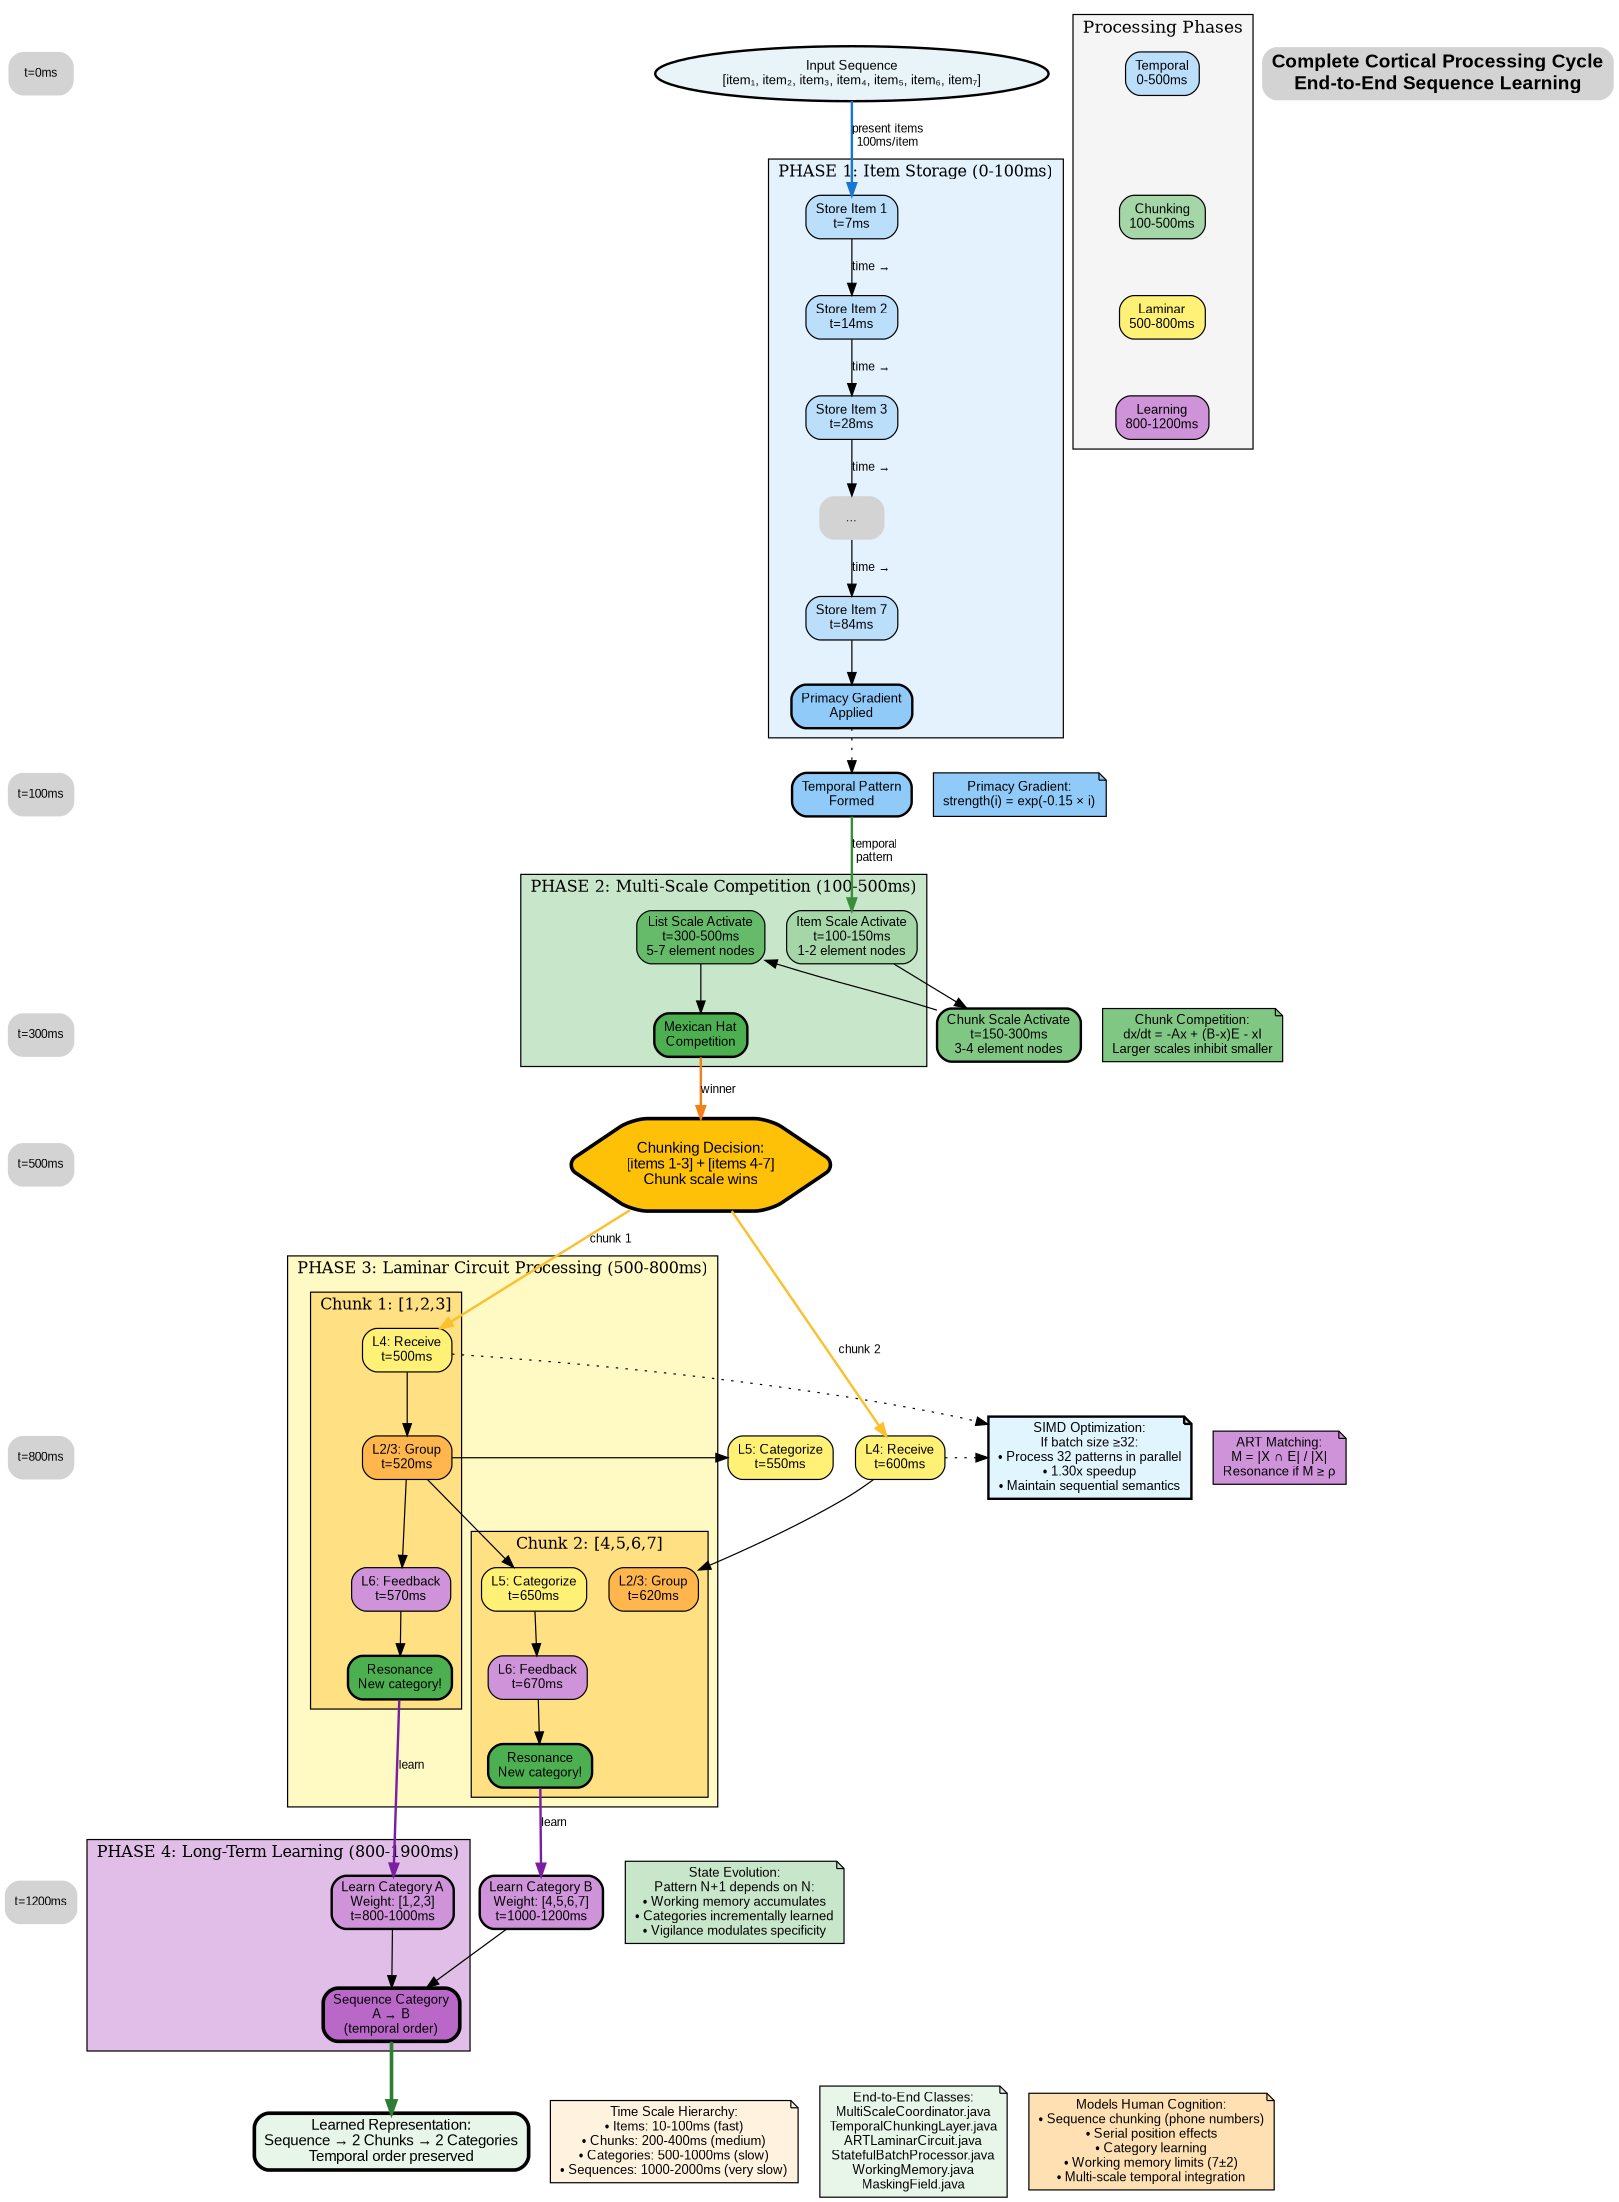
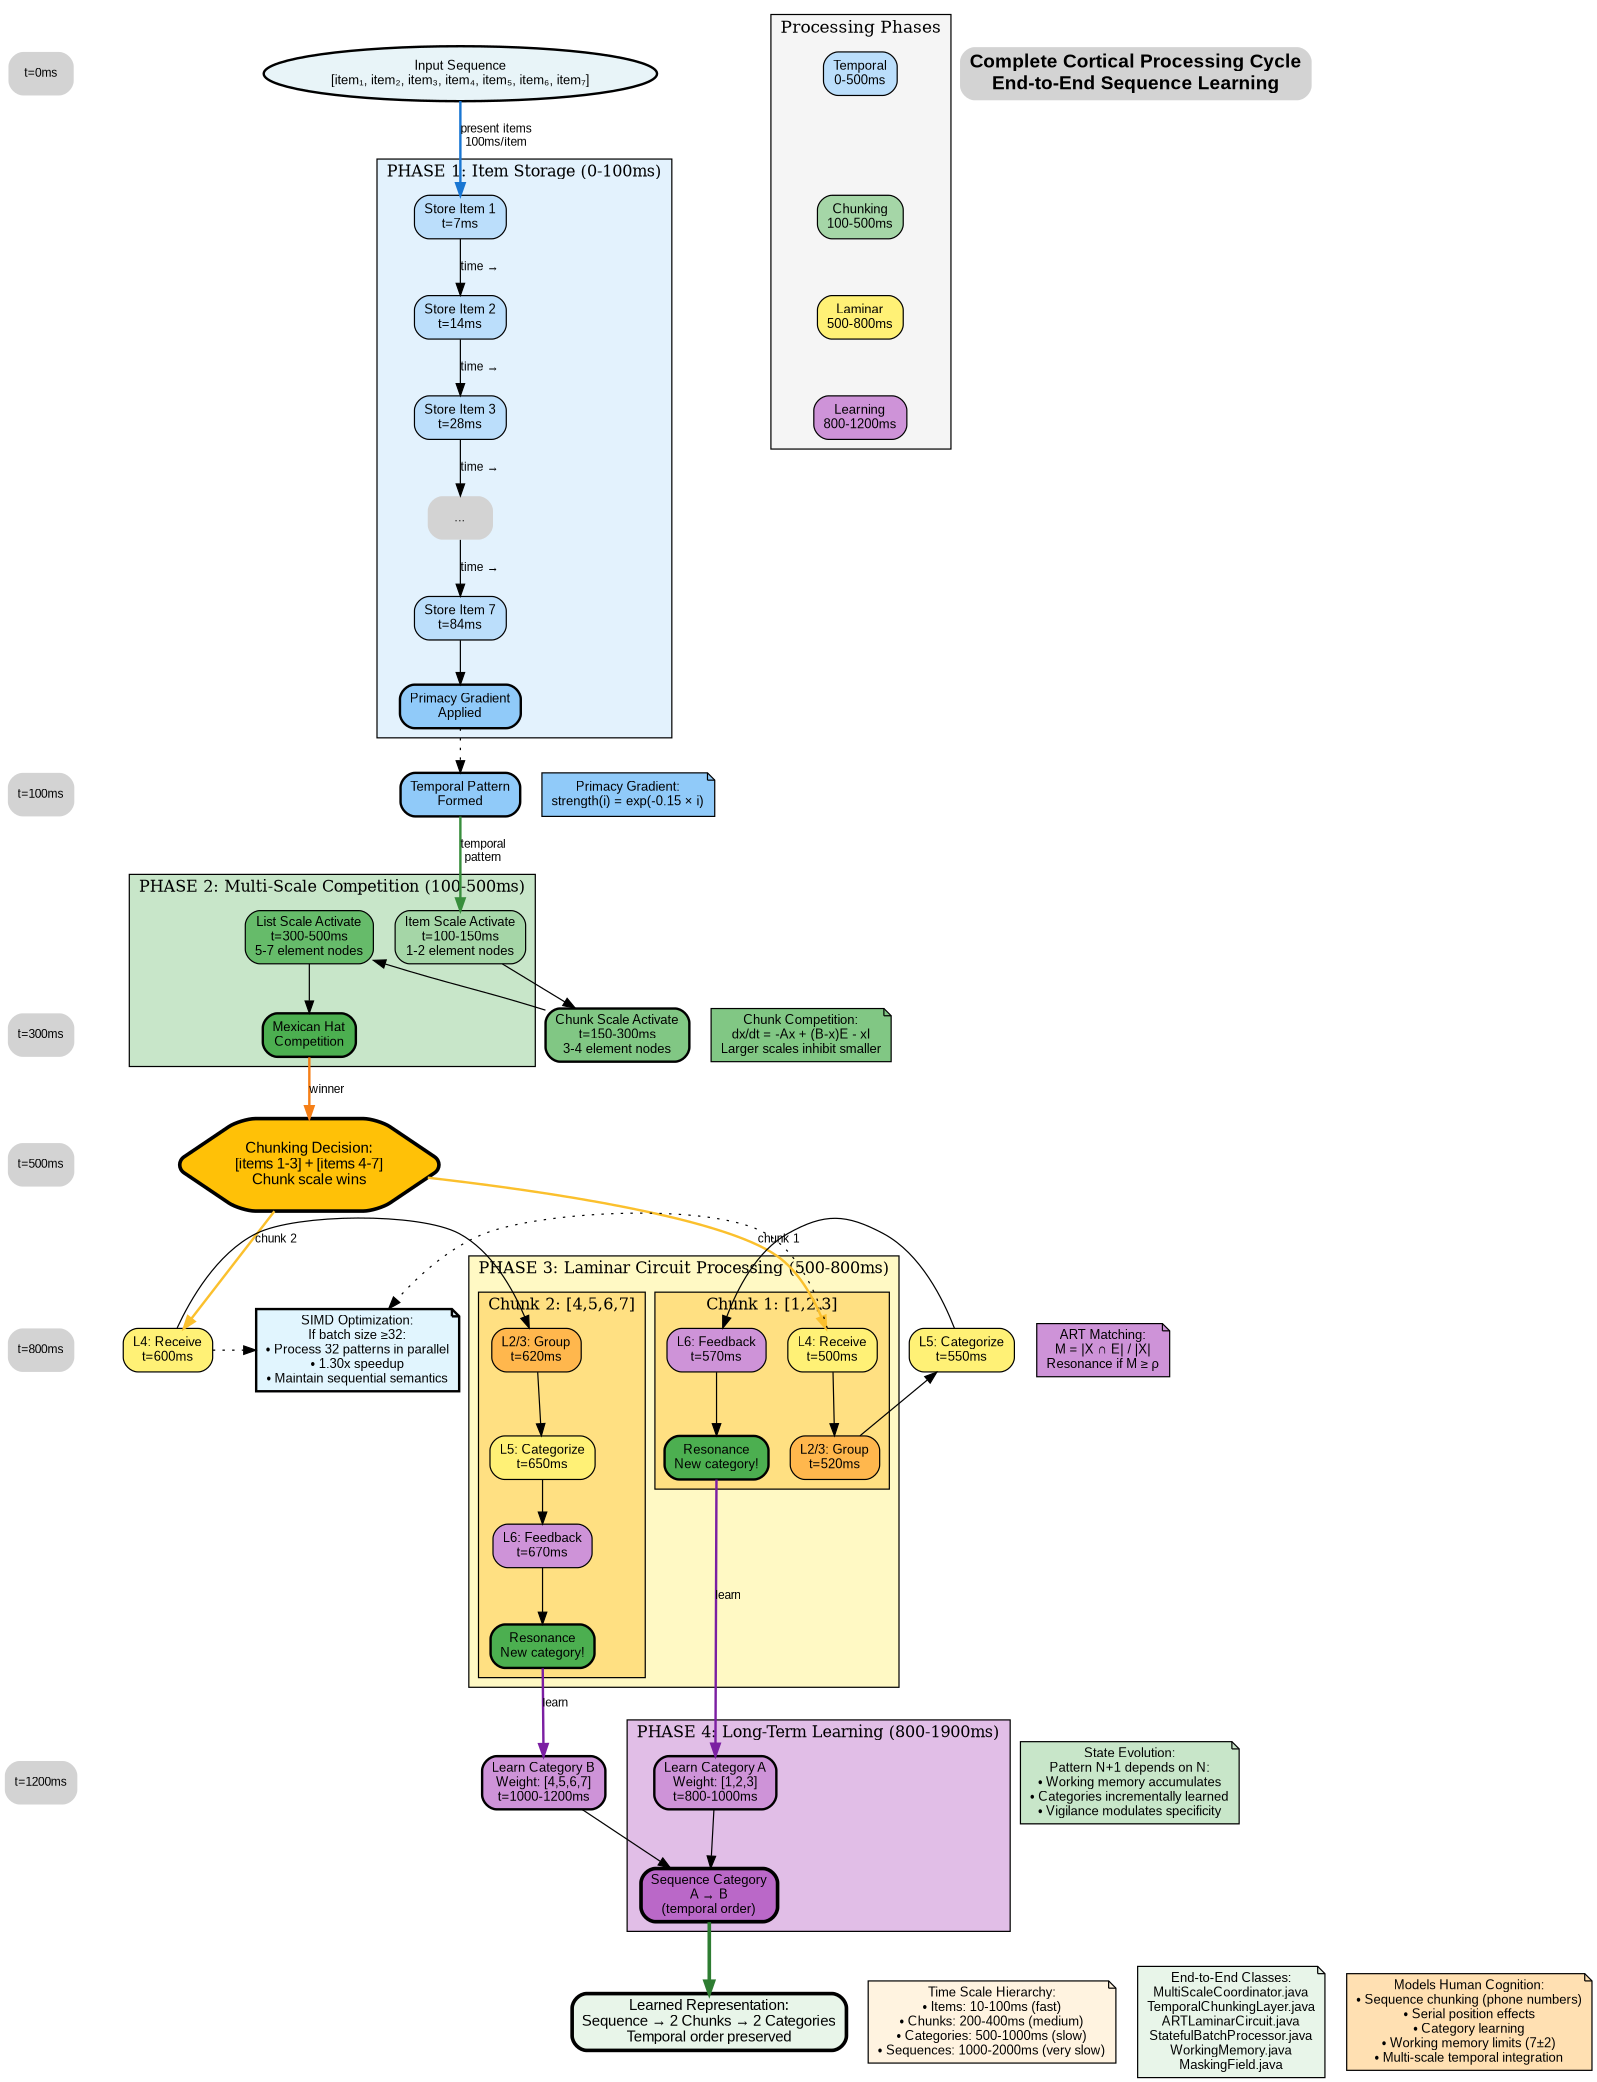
edge "L2/3: Group t=520ms" -> "L6: Feedback t=570ms": now "L5: Categorize t=550ms" -> "L6: Feedback t=570ms"
edge "L2/3: Group t=520ms" -> "L5: Categorize t=650ms": now "L2/3: Group t=620ms" -> "L5: Categorize t=650ms"
